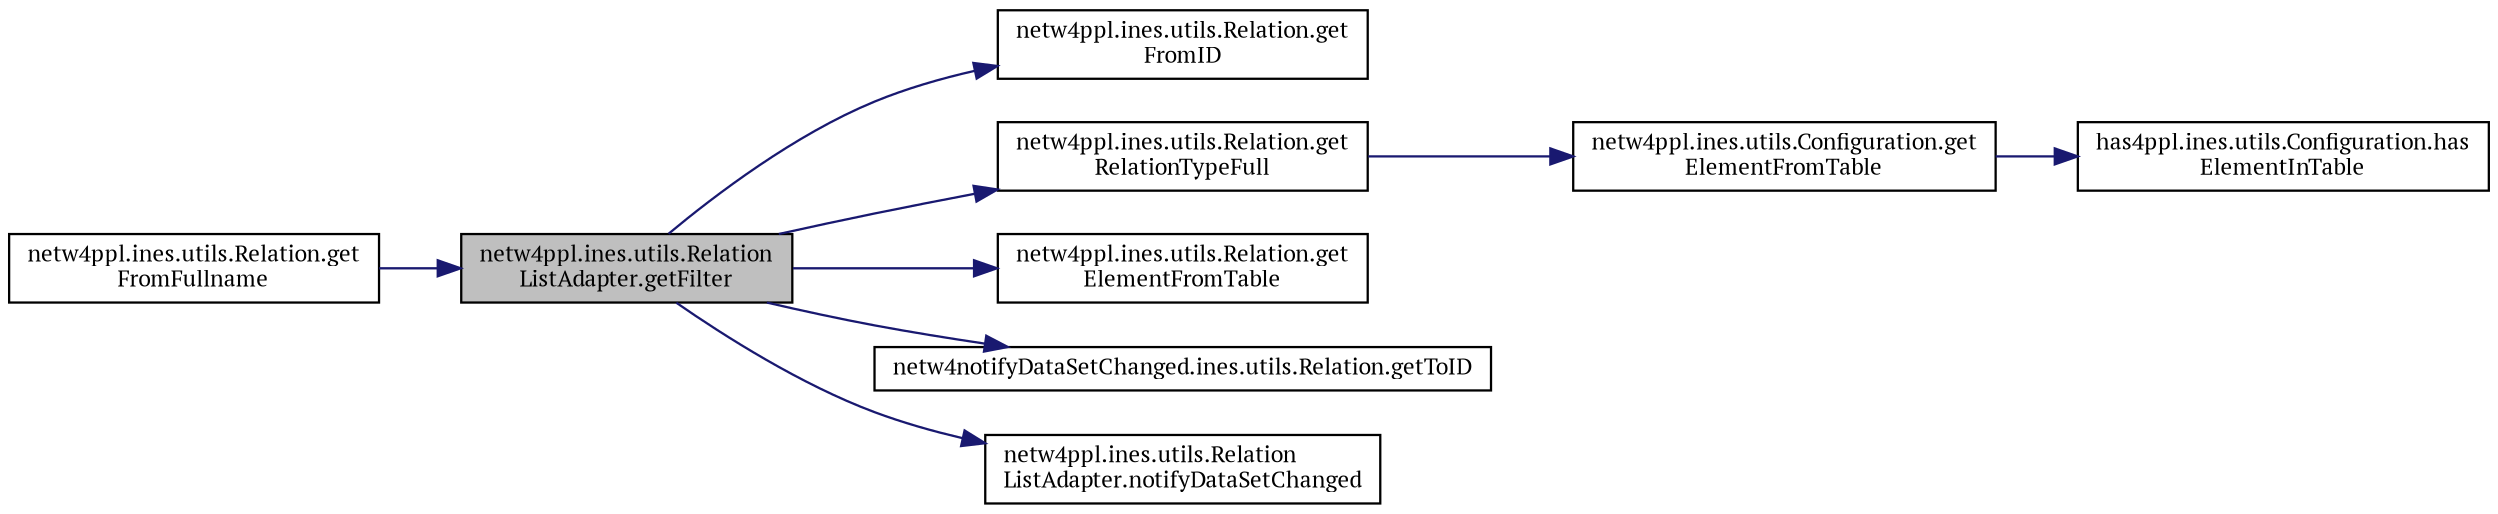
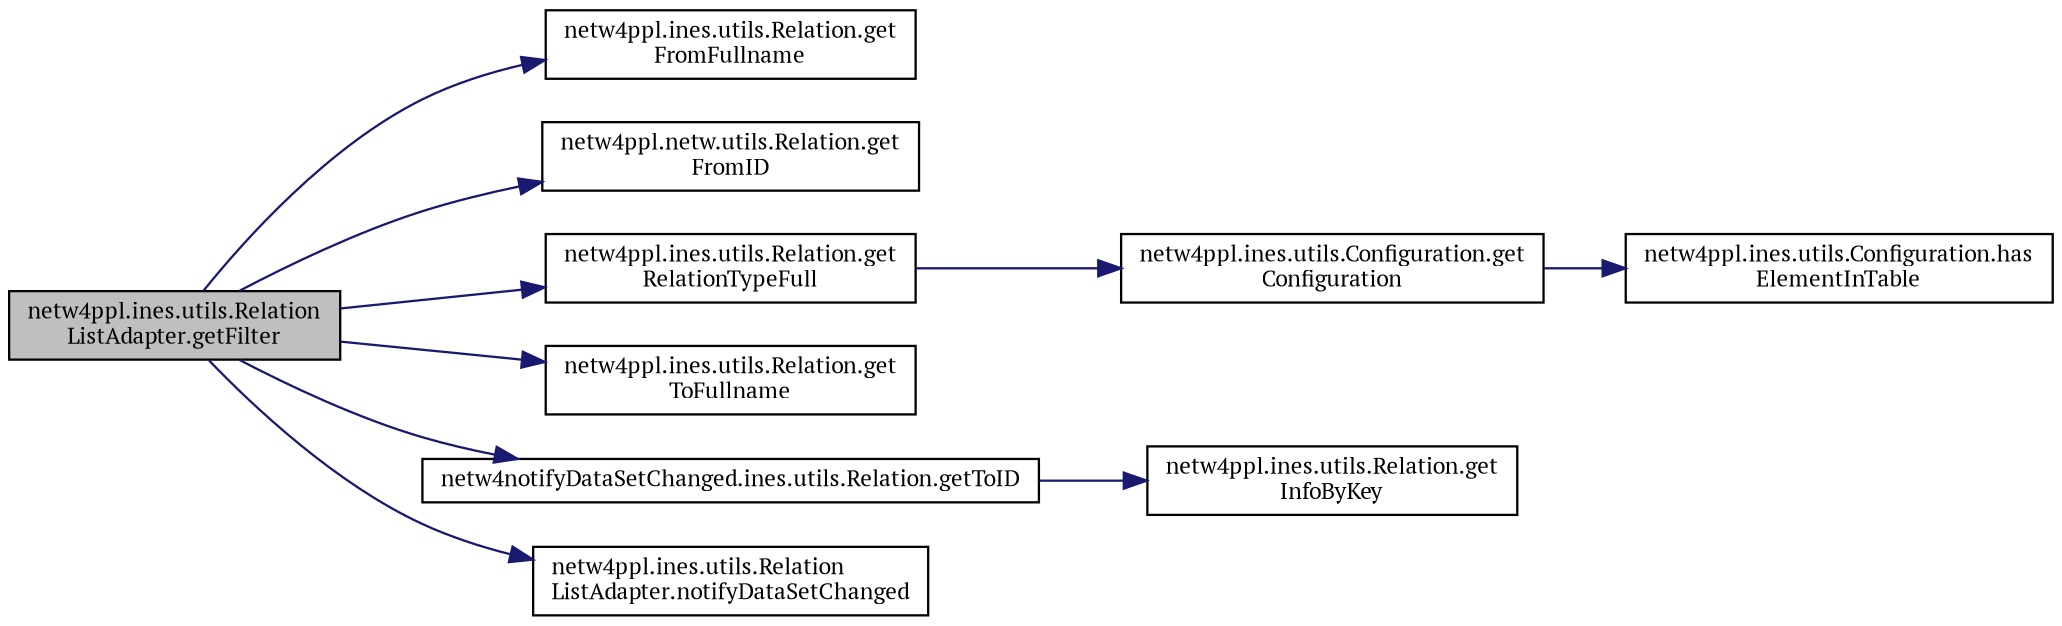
node "netw4ppl.ines.utils.Relation.get FromID": label "netw4ppl.ines.utils.Relation.get FromID" -> "netw4ppl.netw.utils.Relation.get FromID"
node "netw4ppl.ines.utils.Configuration.get ElementFromTable": label "netw4ppl.ines.utils.Configuration.get ElementFromTable" -> "netw4ppl.ines.utils.Configuration.get Configuration"
node "has4ppl.ines.utils.Configuration.has ElementInTable": label "has4ppl.ines.utils.Configuration.has ElementInTable" -> "netw4ppl.ines.utils.Configuration.has ElementInTable"
edge "netw4ppl.ines.utils.Relation.get FromFullname" -> "netw4ppl.ines.utils.Relation ListAdapter.getFilter": reversed
node "netw4ppl.ines.utils.Relation.get ElementFromTable": label "netw4ppl.ines.utils.Relation.get ElementFromTable" -> "netw4ppl.ines.utils.Relation.get ToFullname"
node "netw4ppl.ines.utils.Relation.get InfoByKey": added
